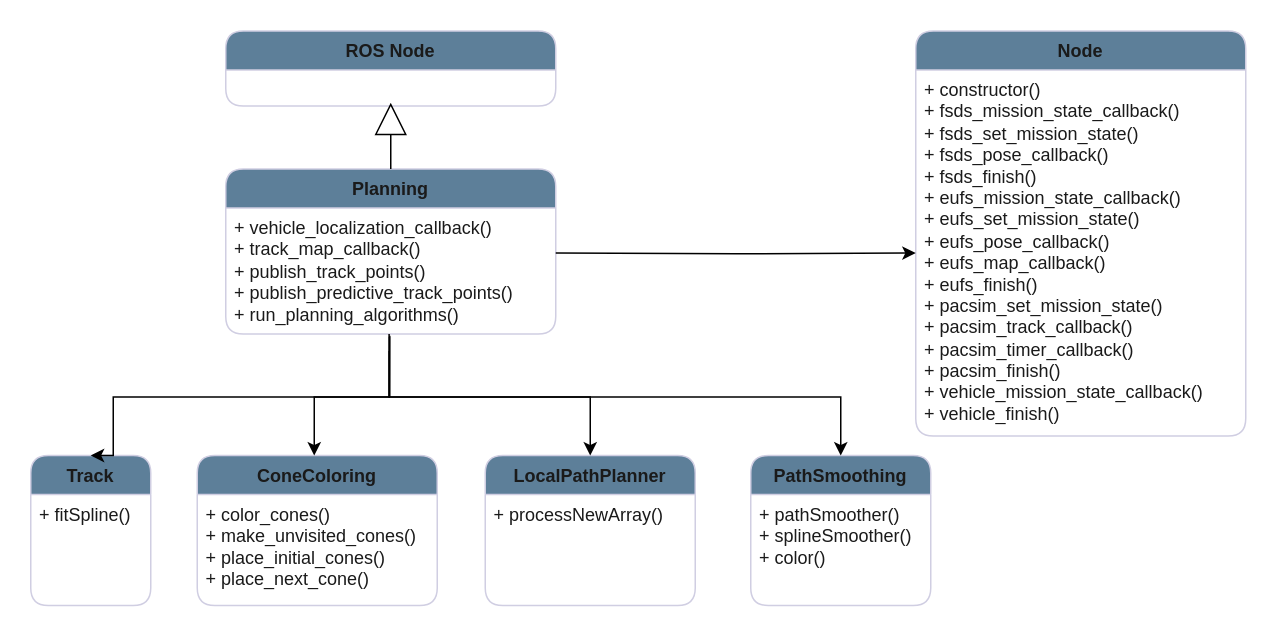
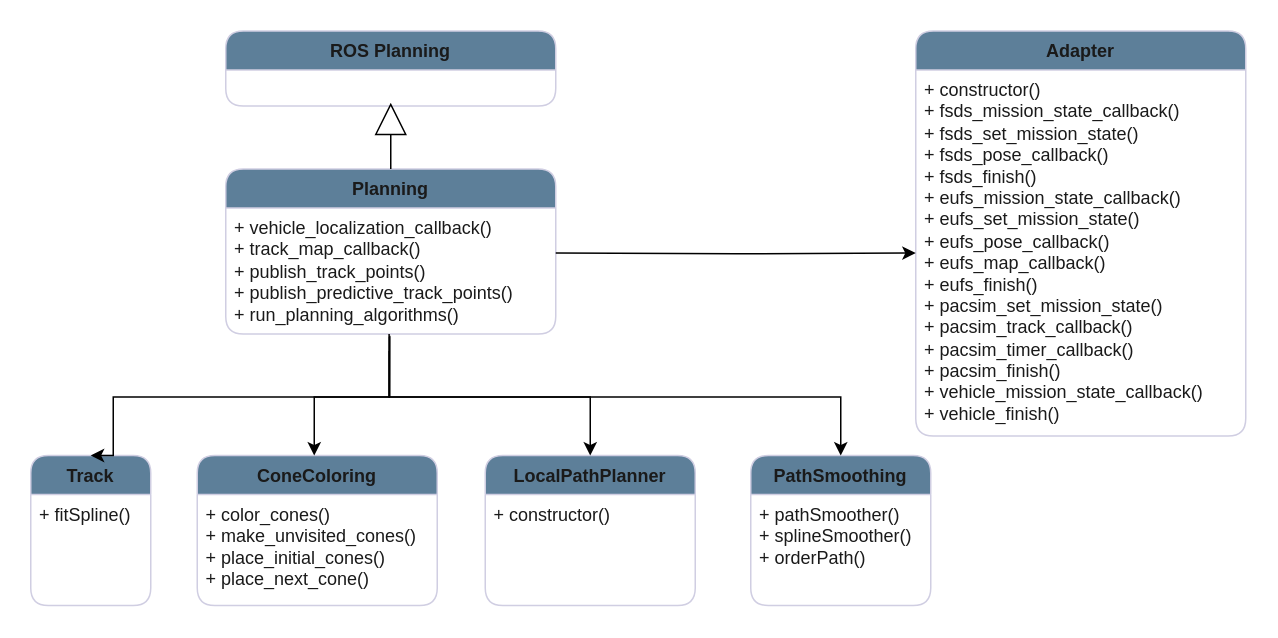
node "ROS Node": label "ROS Node" -> "ROS Planning"
node "Node": label "Node" -> "Adapter"
node "+ processNewArray()": label "+ processNewArray()" -> "+ constructor()"
node "+ pathSmoother() + splineSmoother() + color()": label "+ pathSmoother() + splineSmoother() + color()" -> "+ pathSmoother() + splineSmoother() + orderPath()"
